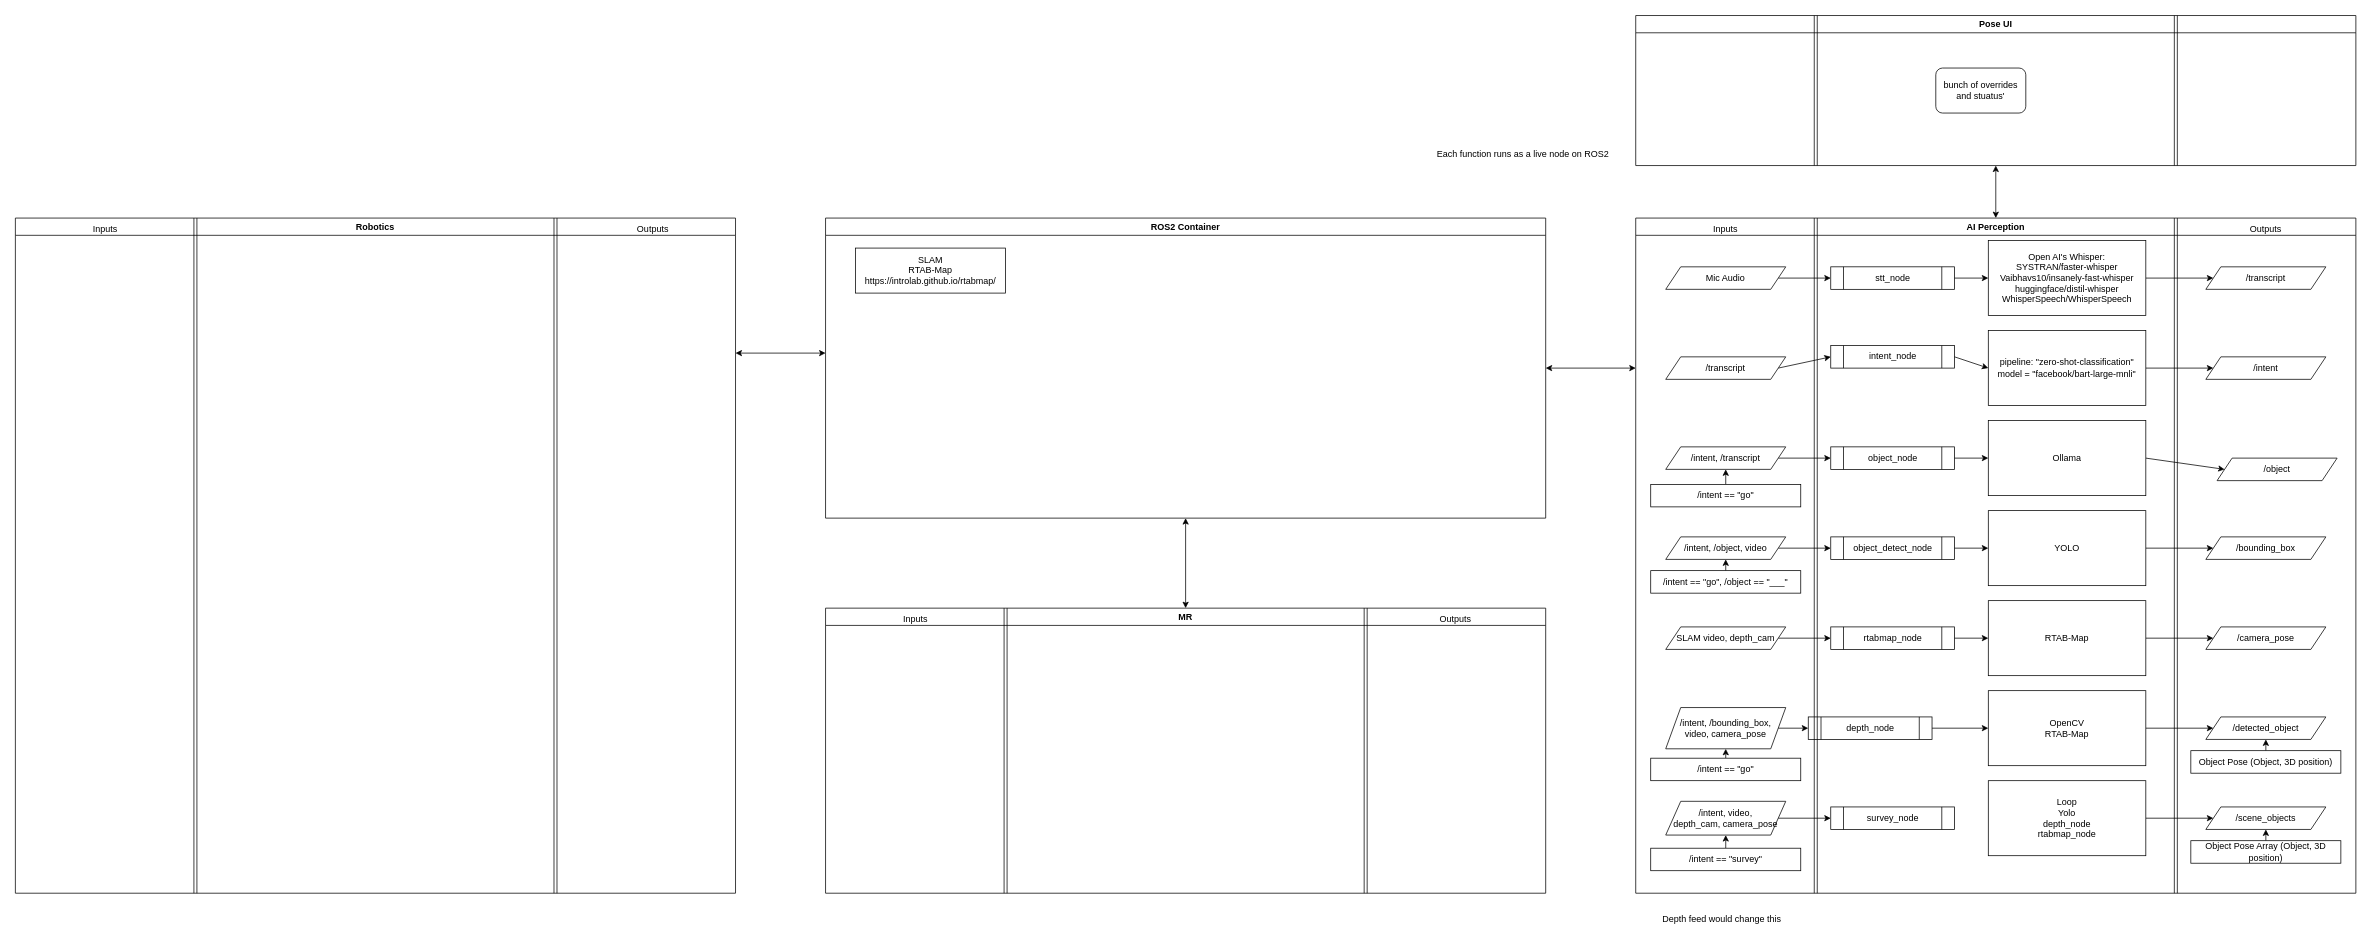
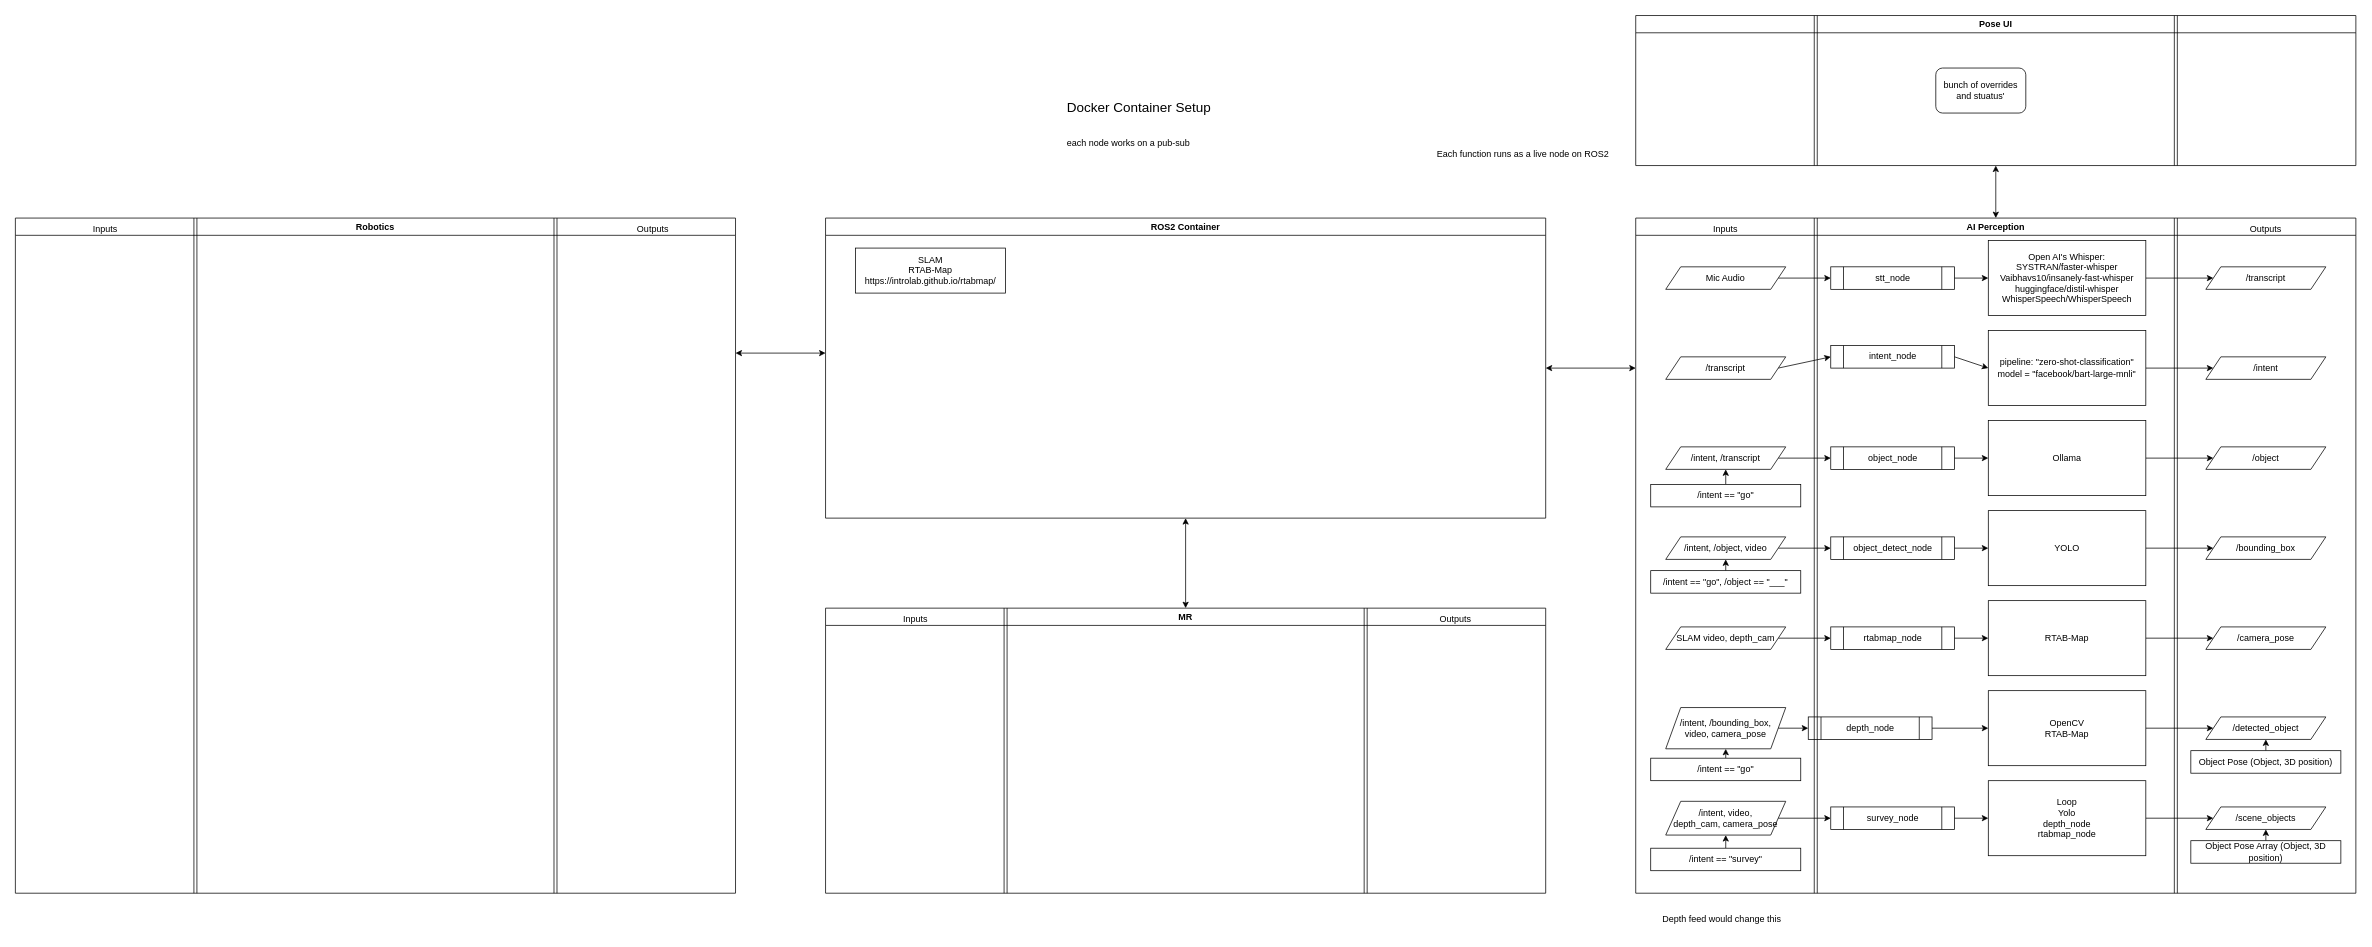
node "Docker Container Setupeach node works on a pub-sub": added
node "/object": moved (2277, 469) -> (2265, 458)
edge "survey_node" -> "Loop Yolo depth_node rtabmap_node": added
